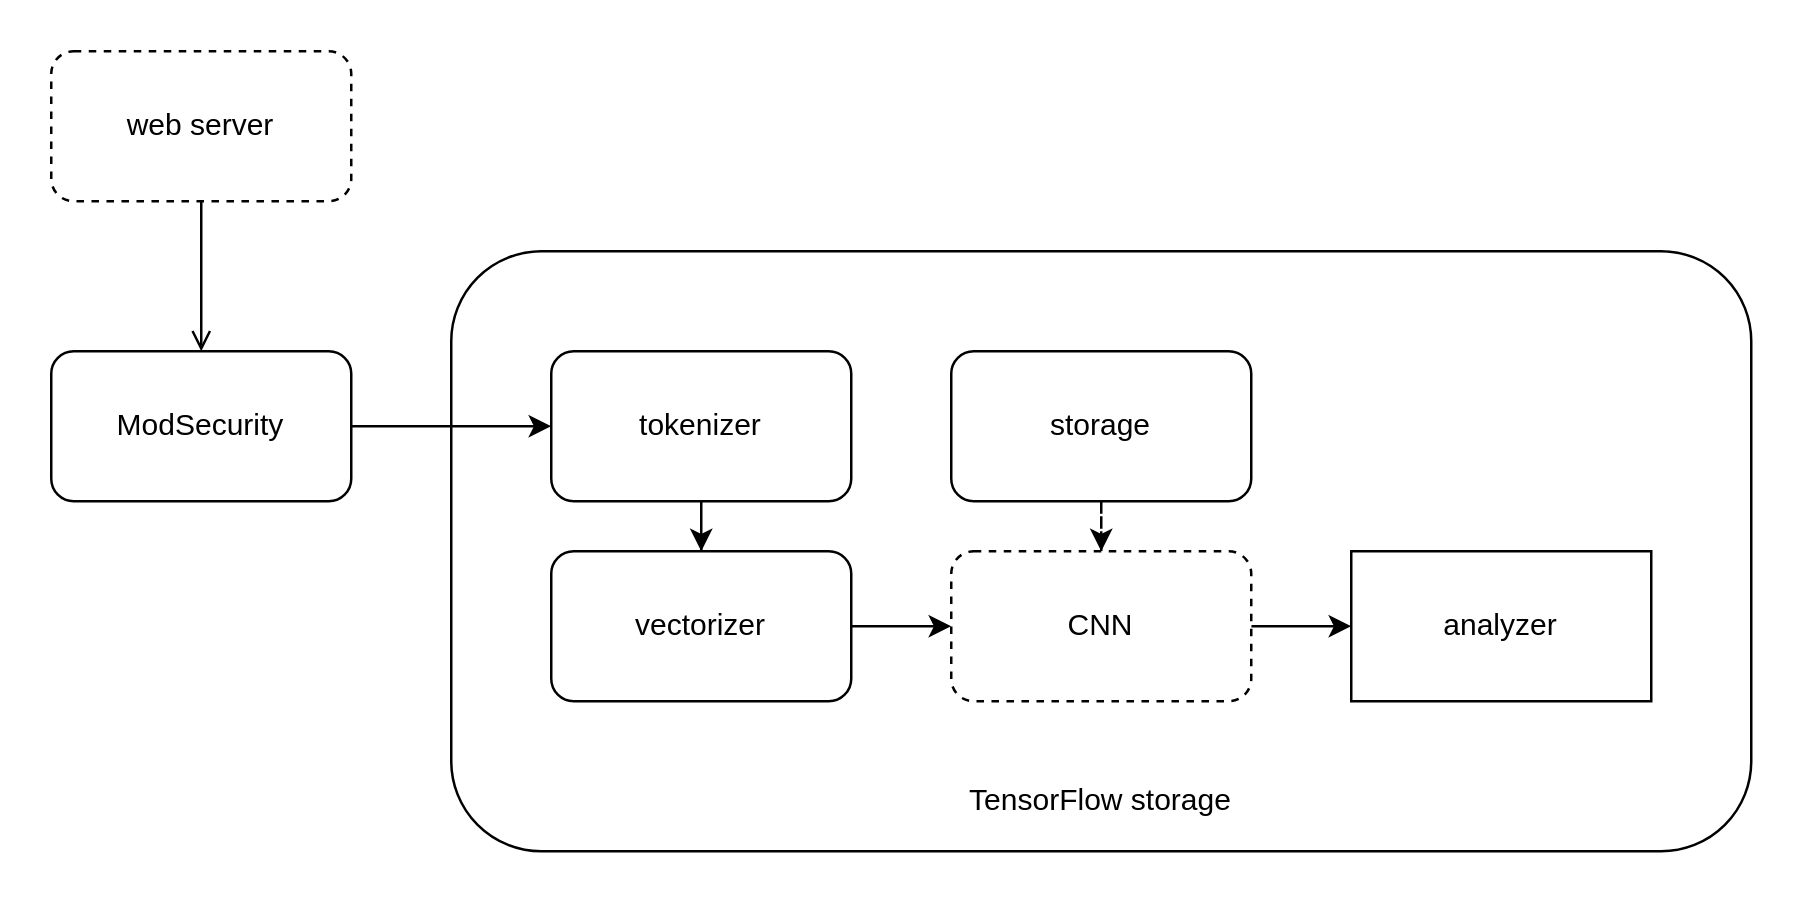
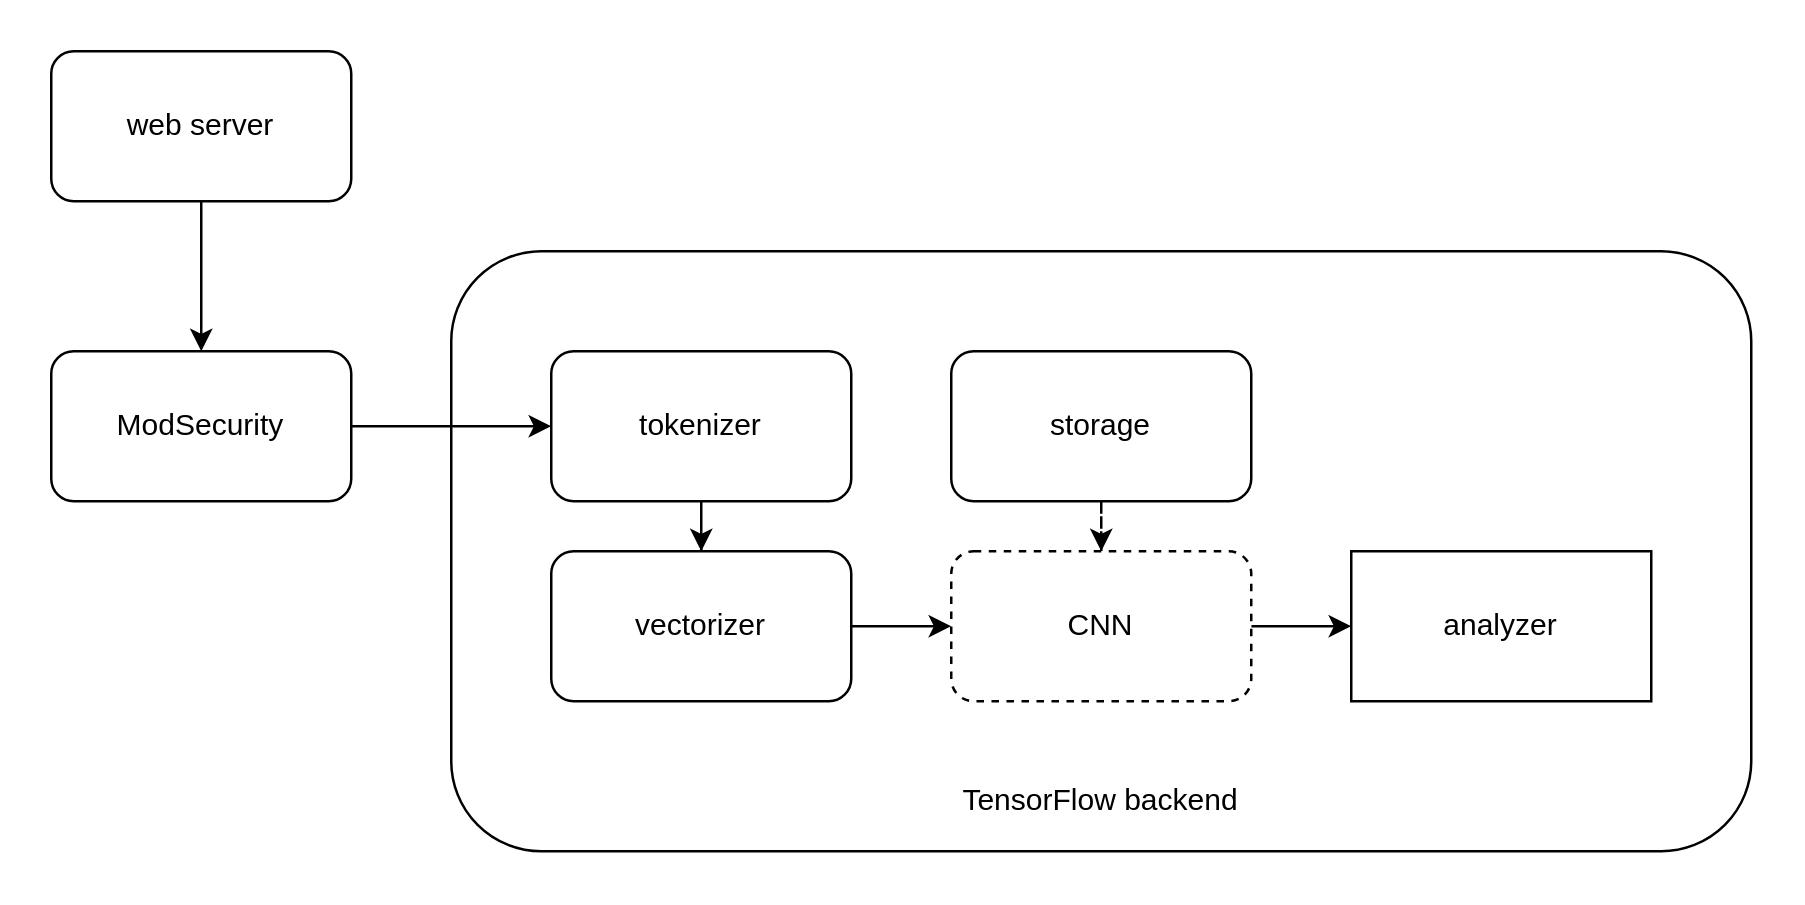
node "web server": style dashed -> solid
edge "web server" -> "ModSecurity": arrowhead open -> classic
node "TensorFlow storage": label "TensorFlow storage" -> "TensorFlow backend"
